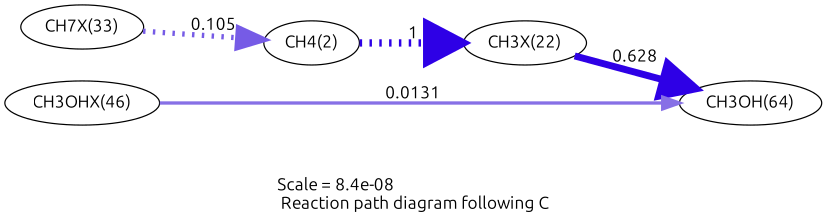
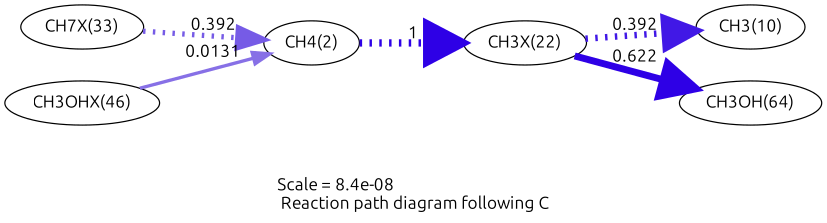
edge "CH7X(33)" -> "CH4(2)": label " 0.105" -> " 0.392"
node "CH3(10)": added
edge "CH3X(22)" -> "CH3OH(64)": label " 0.628" -> " 0.622"
edge "CH3OHX(46)" -> "CH3OH(64)": now "CH3OHX(46)" -> "CH4(2)"
